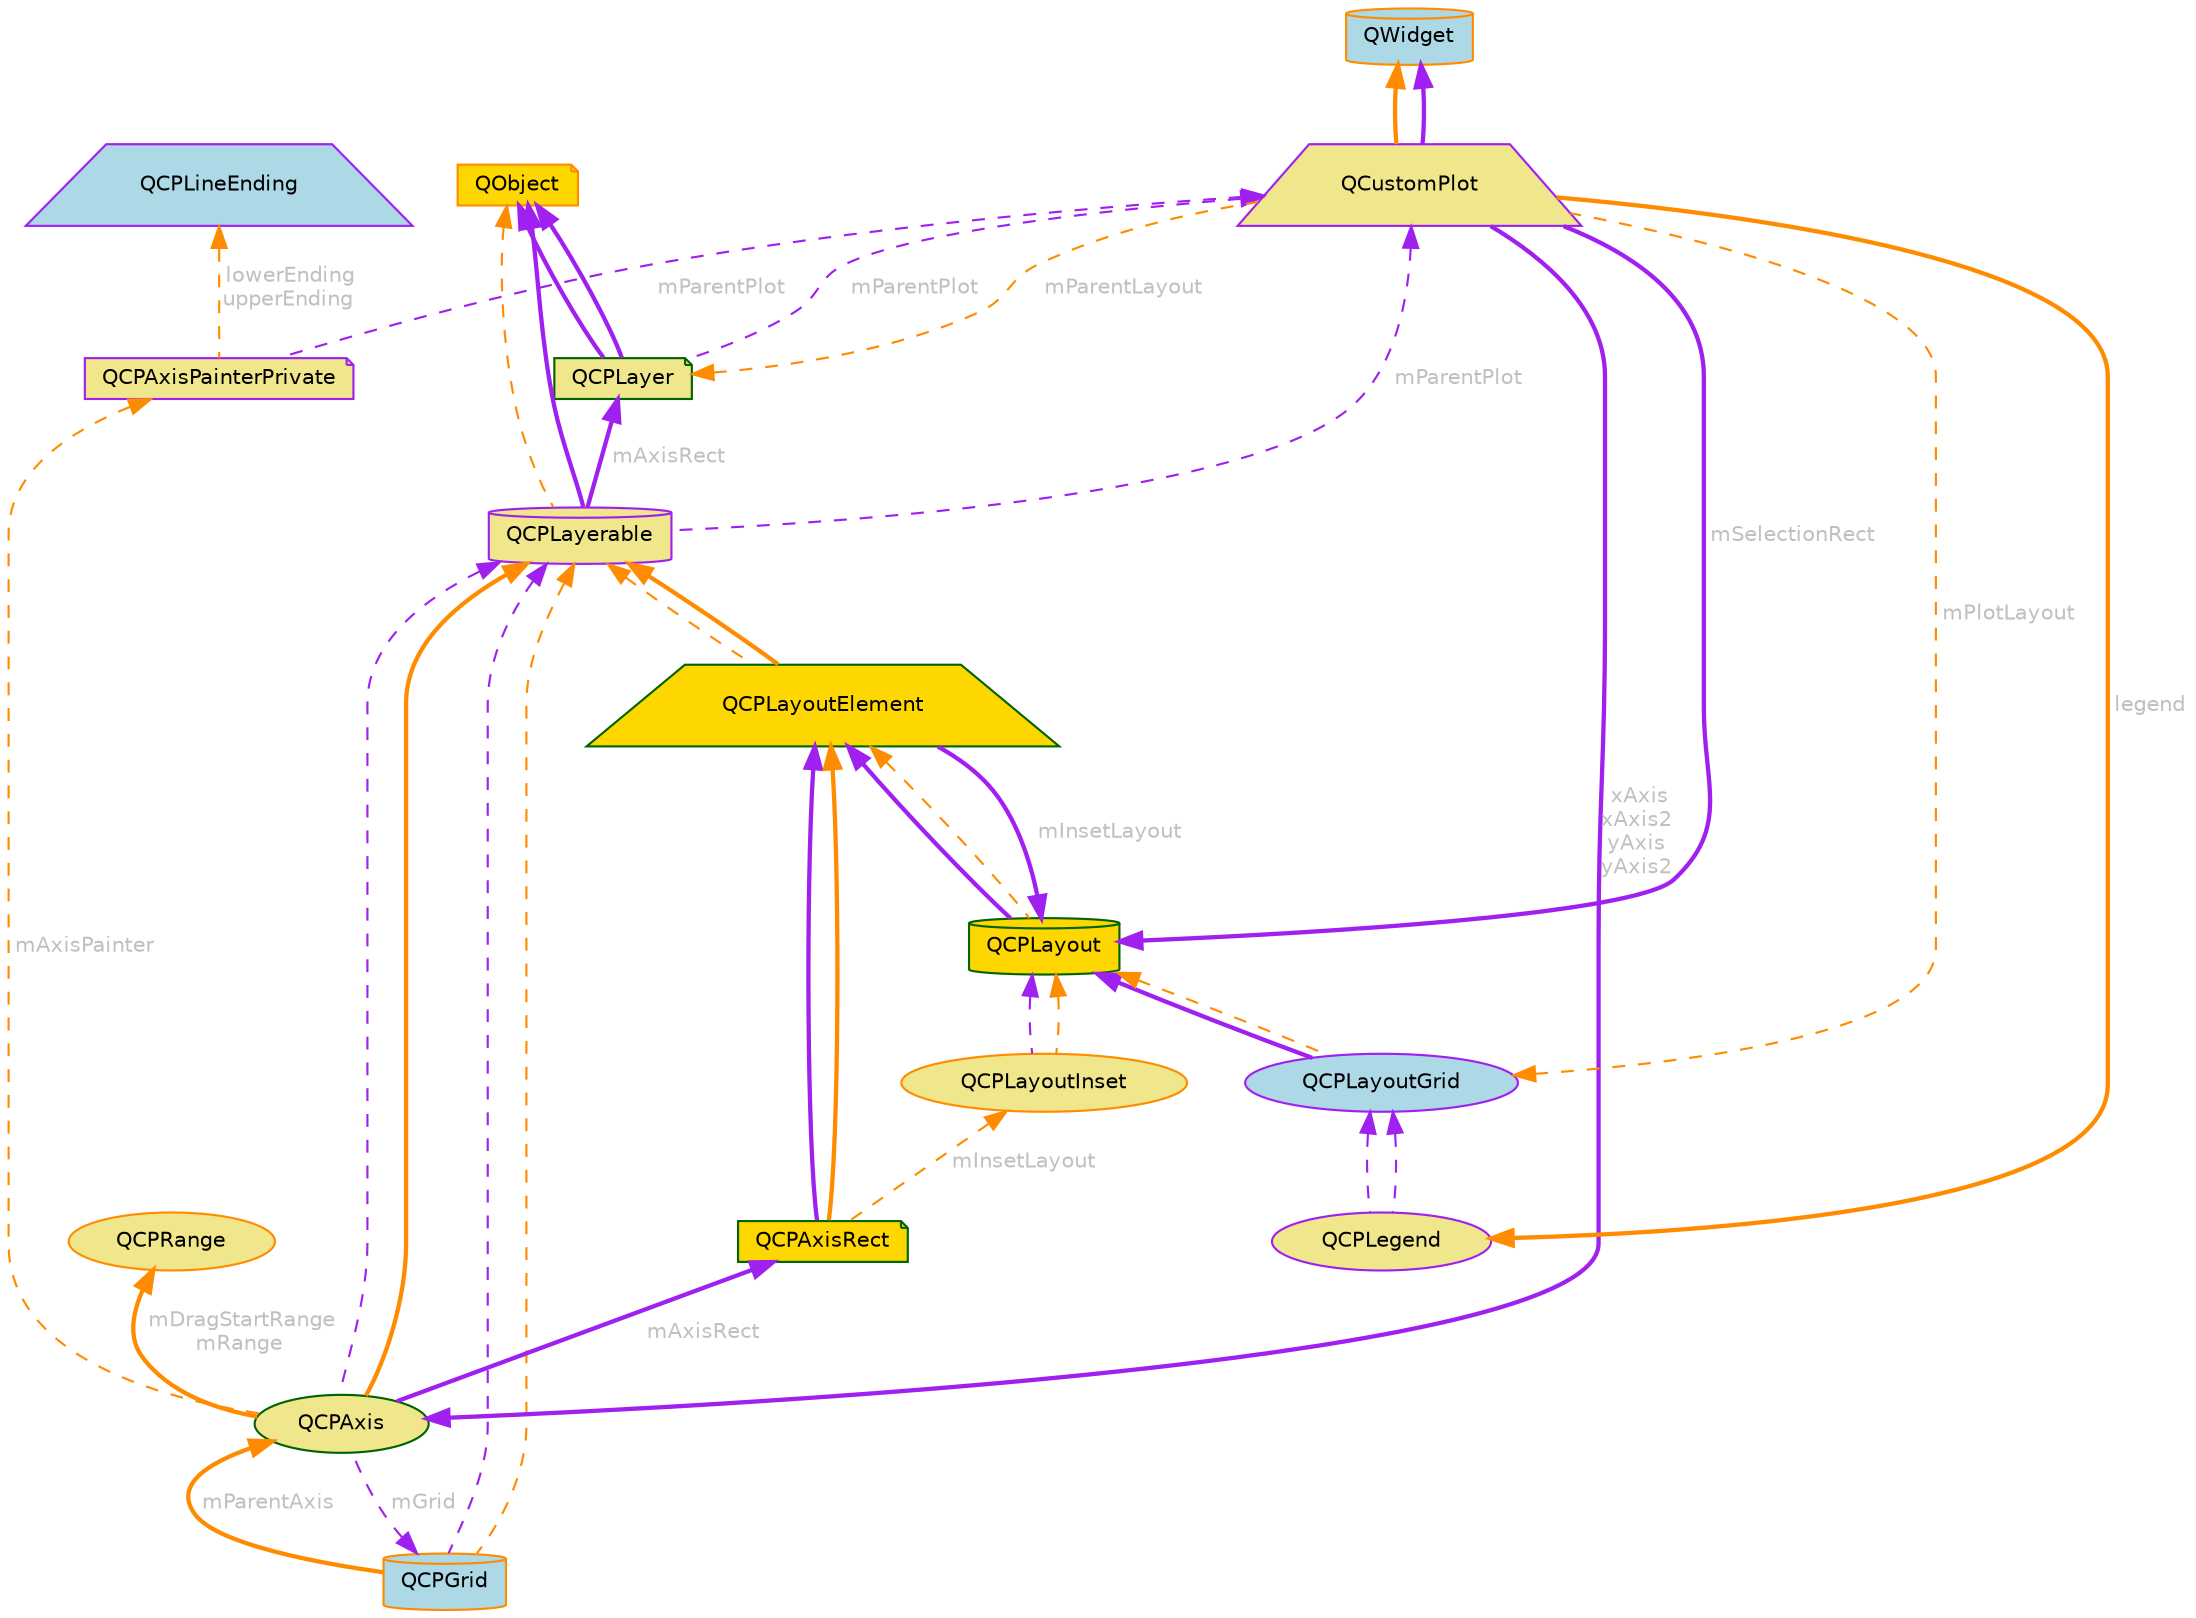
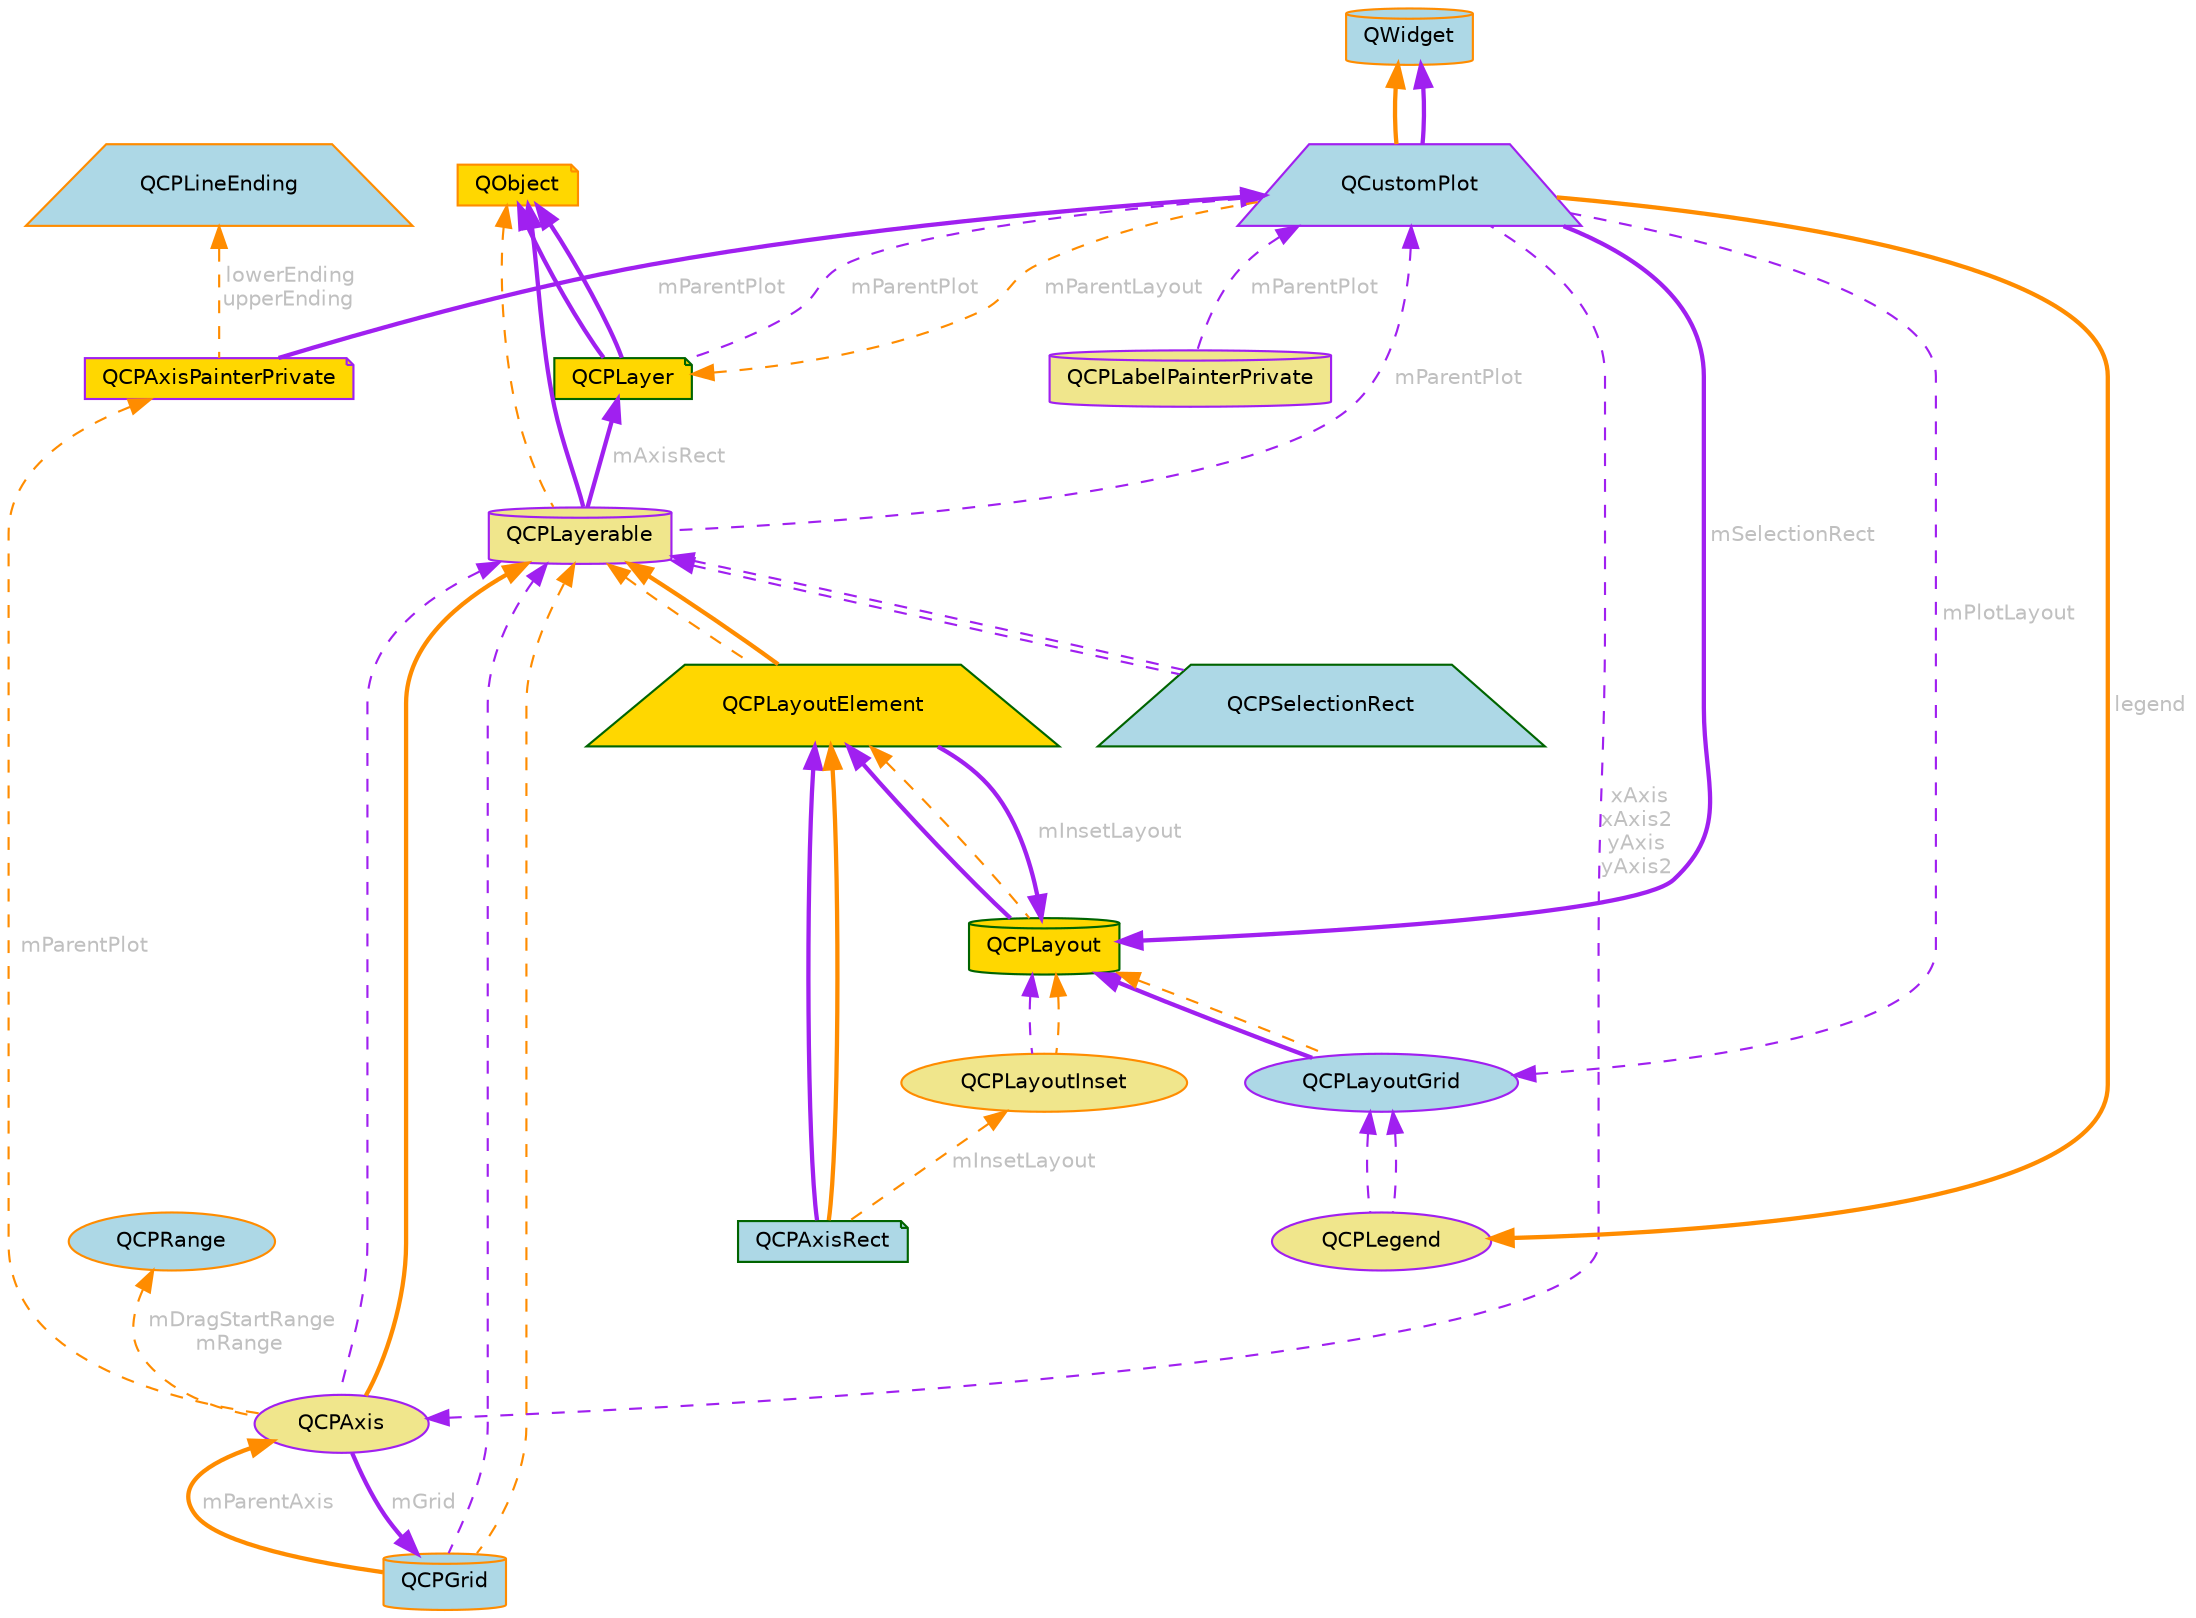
node "QCPLineEnding": color purple -> darkorange
node "QCustomPlot": fillcolor khaki -> lightblue
edge "QCPAxisPainterPrivate" -> "QCustomPlot": style dashed -> bold
node "QCPAxisPainterPrivate": fillcolor khaki -> gold
node "QCPLayer": fillcolor khaki -> gold
node "QCPLabelPainterPrivate": added
edge "QCustomPlot" -> "QCPLayoutGrid": color darkorange -> purple
node "QCPSelectionRect": added
edge "QCPAxis" -> "QCPAxisPainterPrivate": label " mAxisPainter" -> " mParentPlot"
node "QCPRange": fillcolor khaki -> lightblue
node "QCPAxisRect": fillcolor gold -> lightblue
edge "QCustomPlot" -> "QCPAxis": style bold -> dashed
edge "QCPAxis" -> "QCPAxisRect": removed, label "mAxisRect"
edge "QCPAxis" -> "QCPRange": style bold -> dashed
node "QCPAxis": color darkgreen -> purple
edge "QCPAxis" -> "QCPGrid": style dashed -> bold
